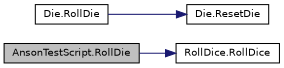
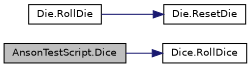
node "AnsonTestScript.RollDie": label "AnsonTestScript.RollDie" -> "AnsonTestScript.Dice"
node "RollDice.RollDice": label "RollDice.RollDice" -> "Dice.RollDice"
